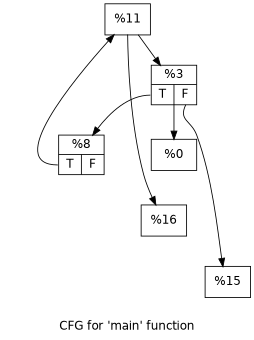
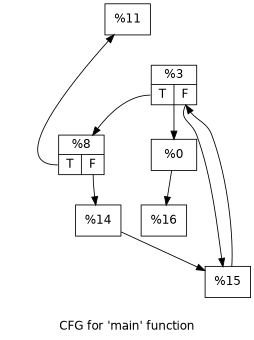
edge "%11" -> "%3": now "%15" -> "%3"
edge "%11" -> "%16": now "%0" -> "%16"
node "%14": added
